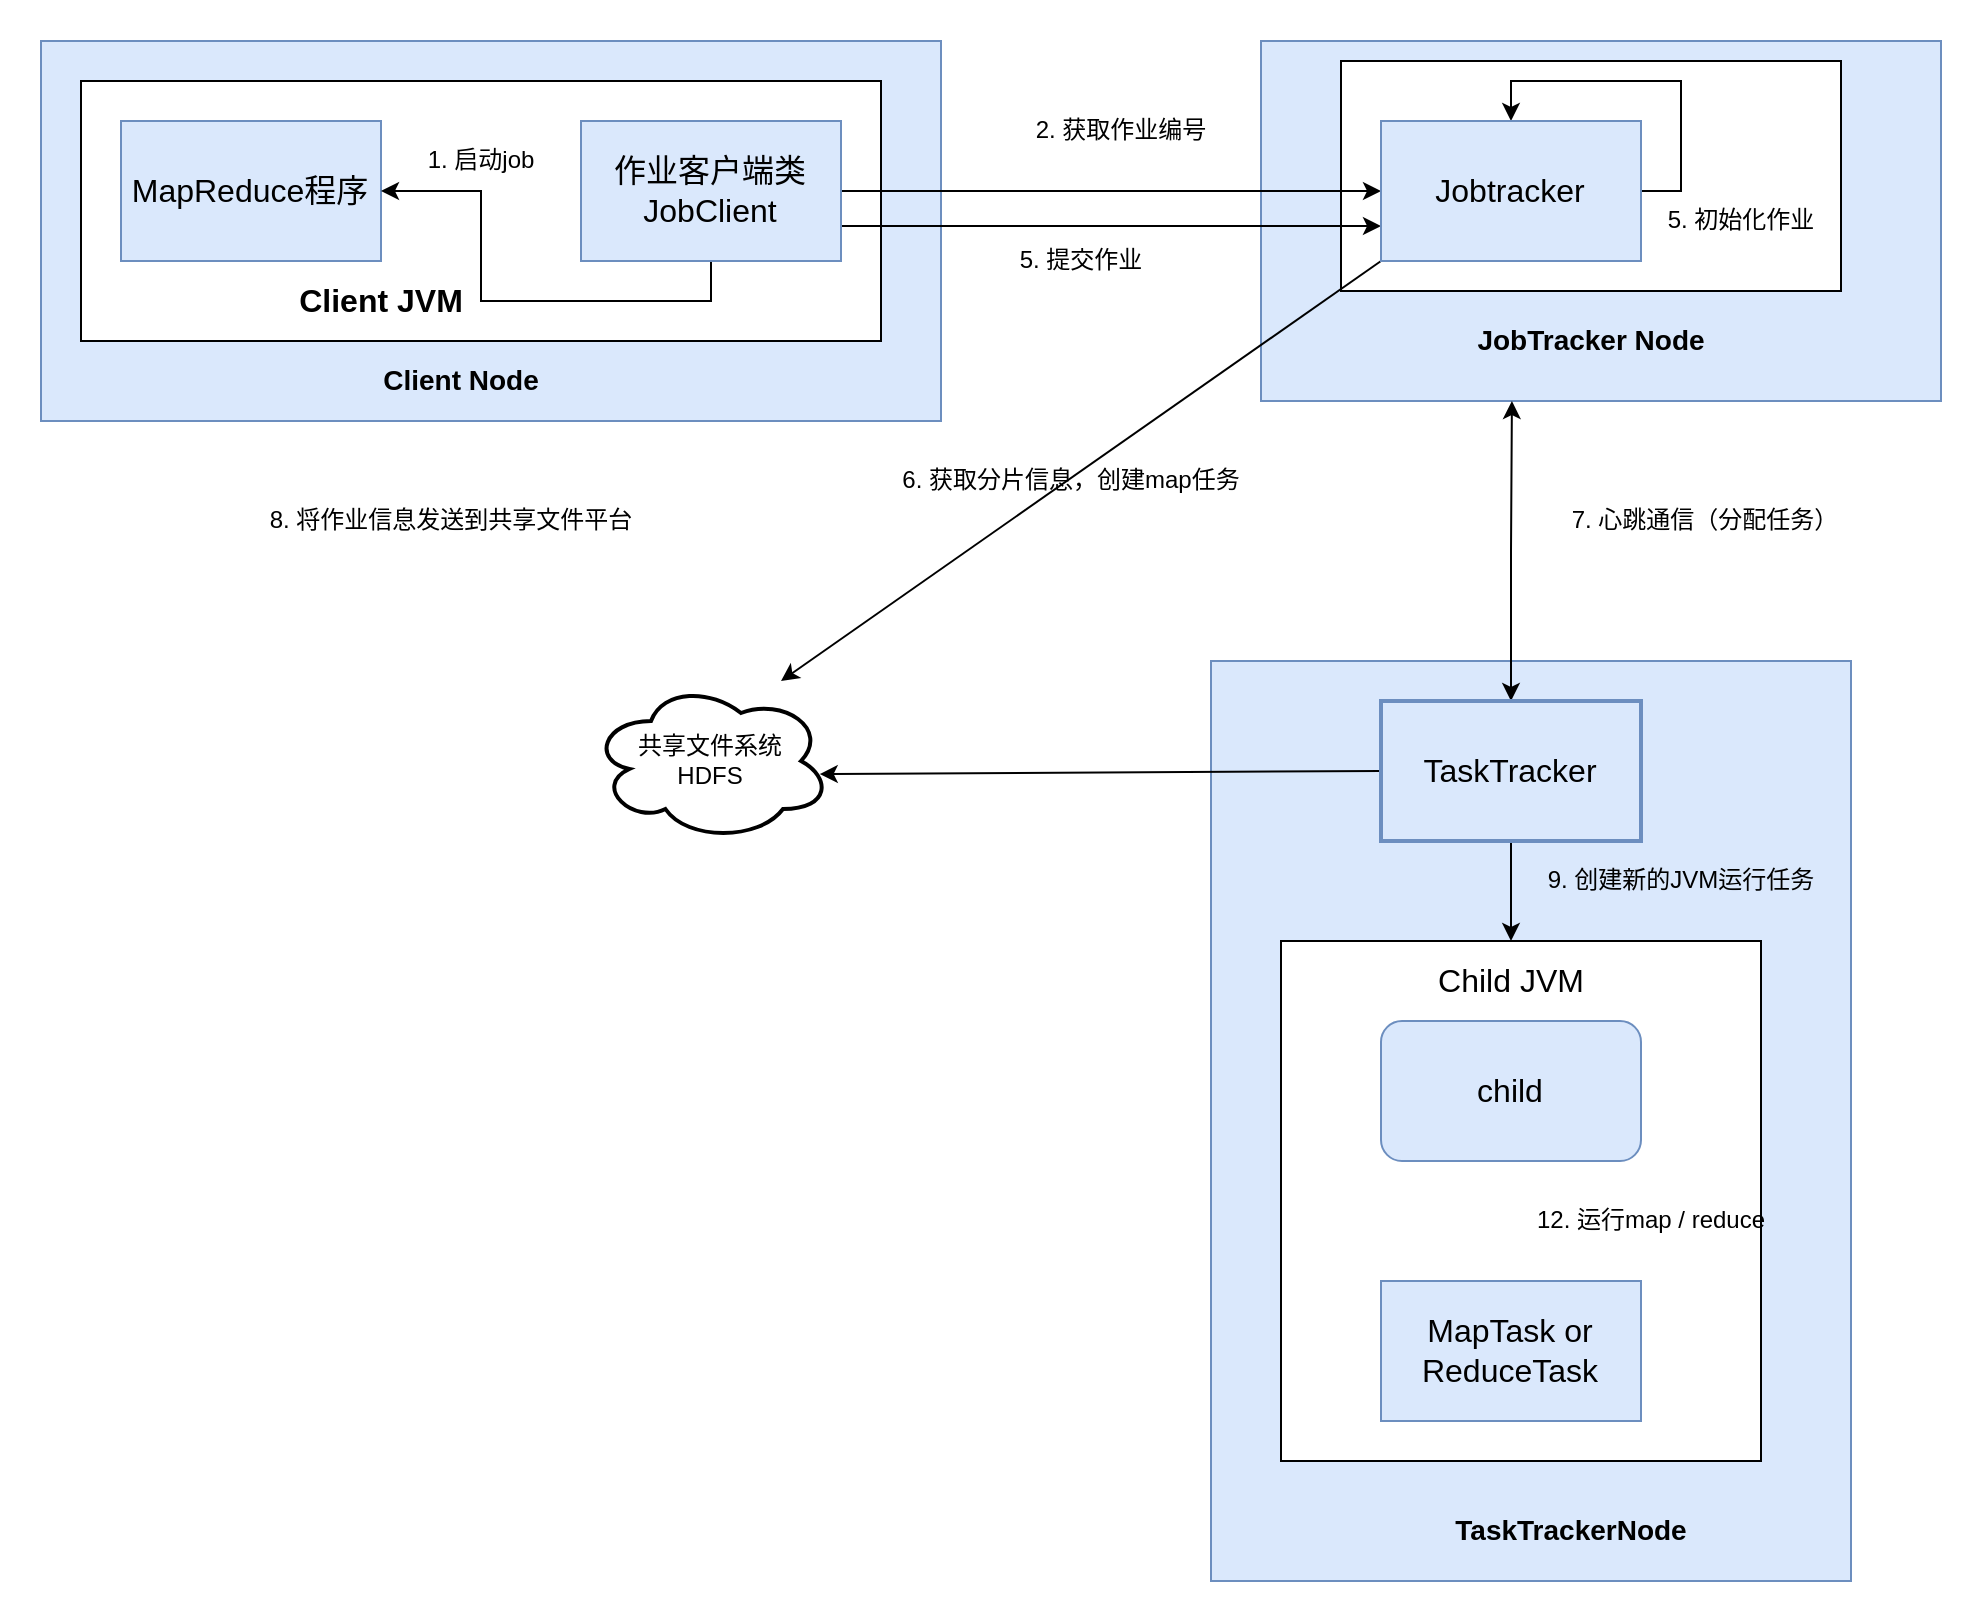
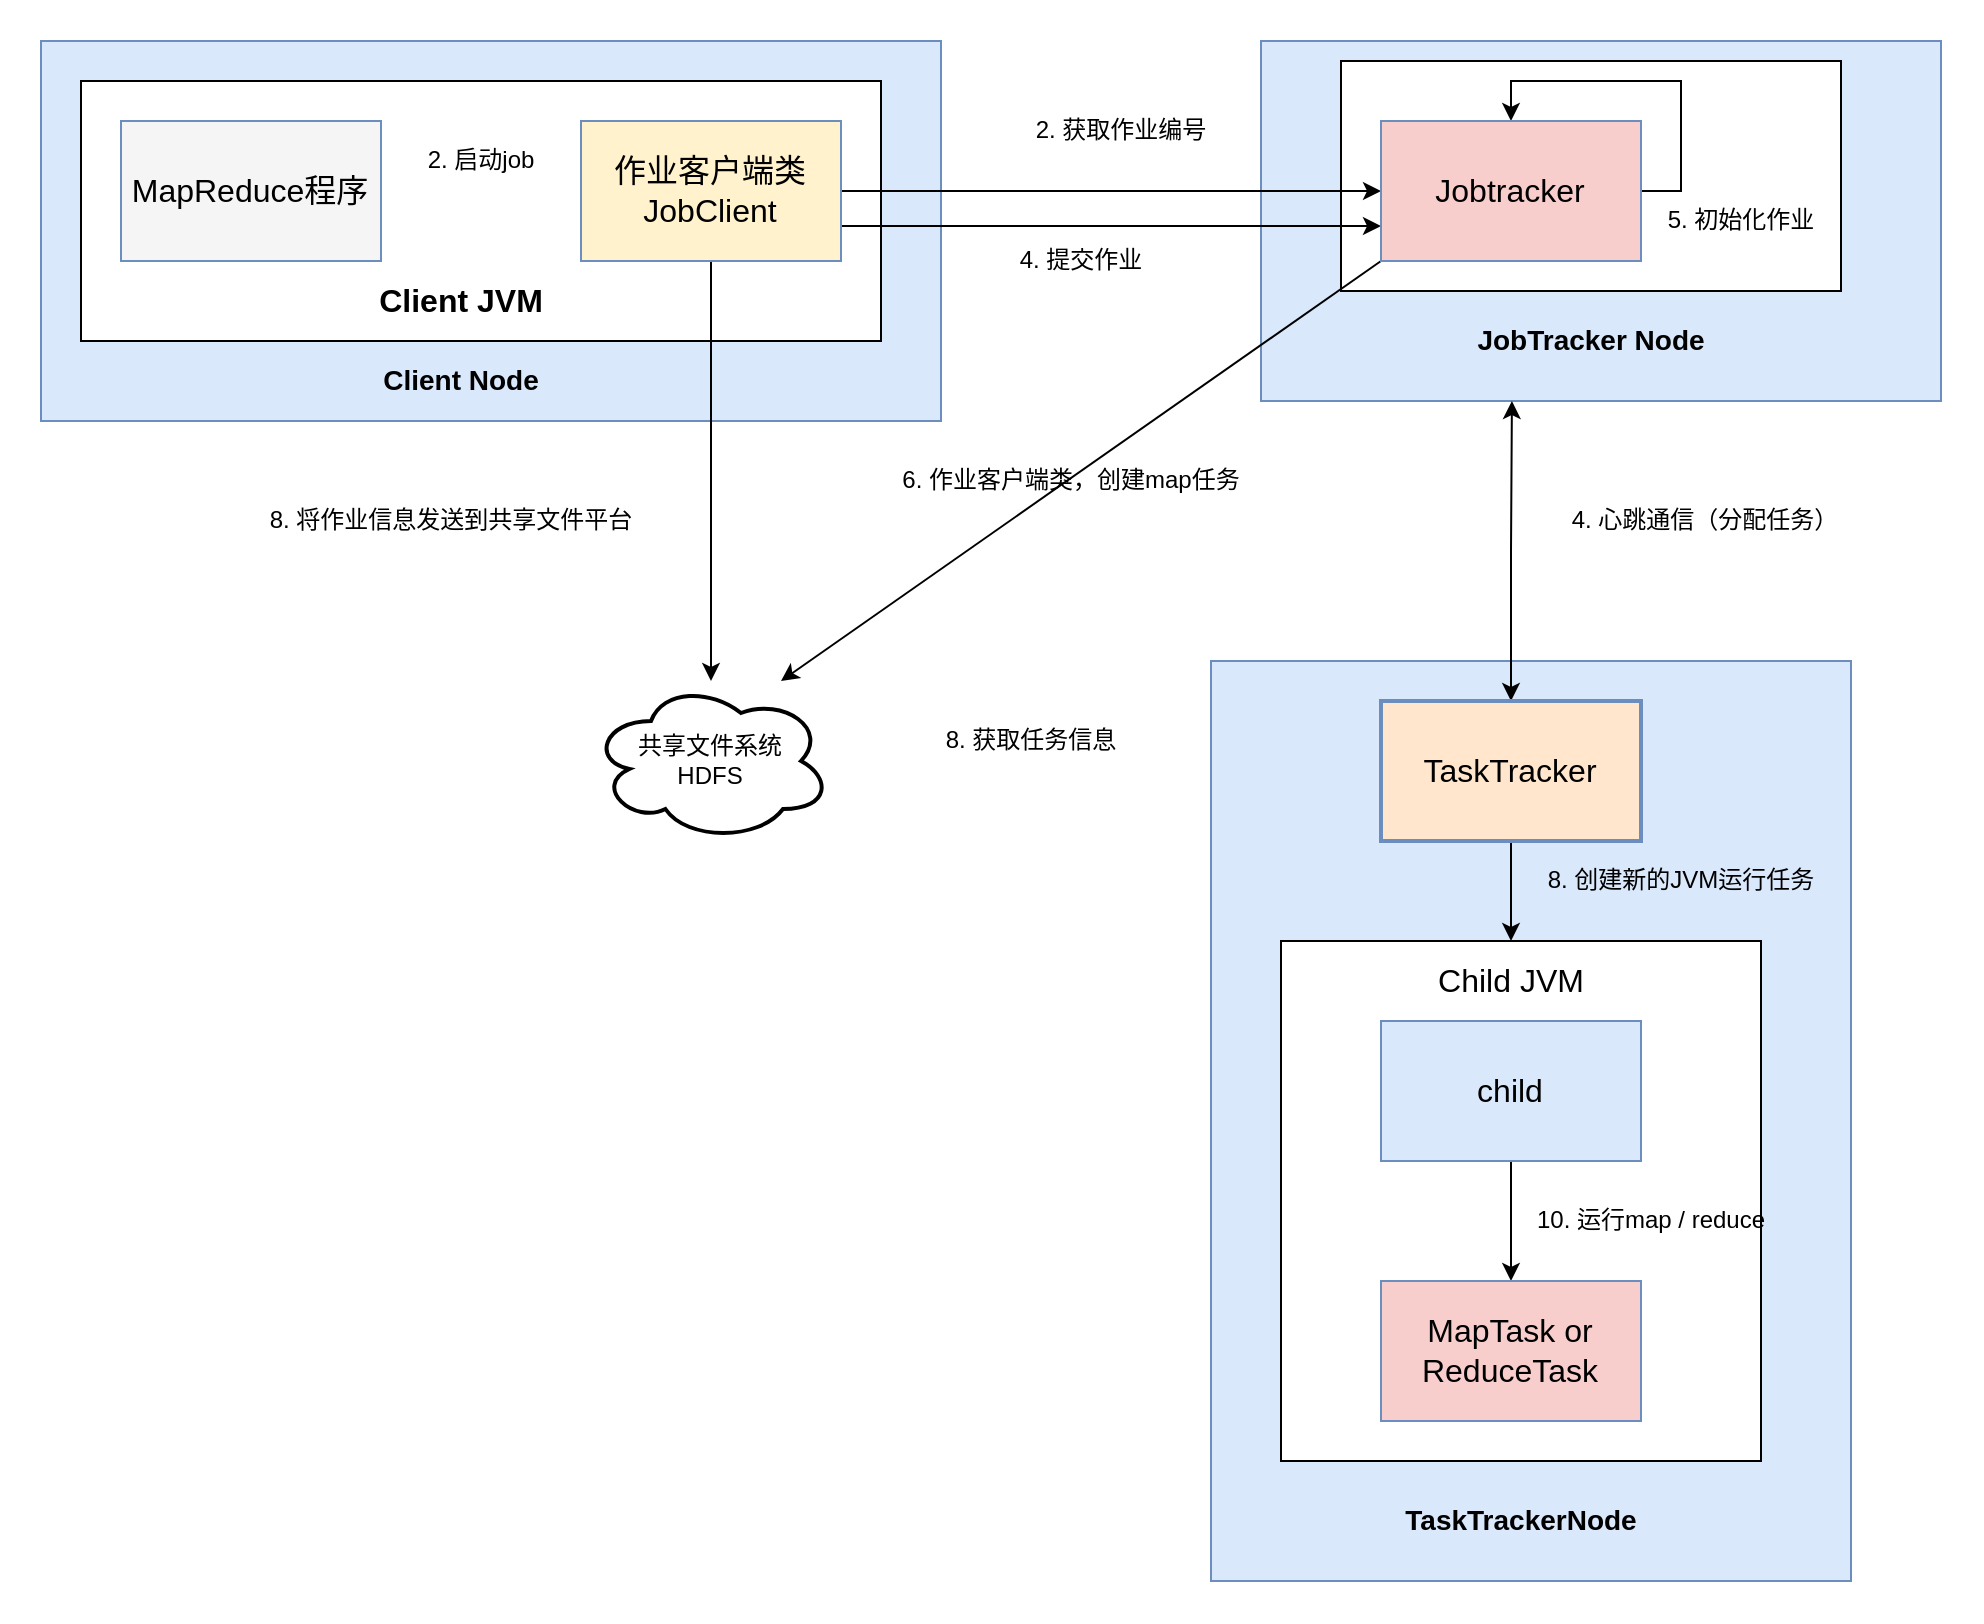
node "1. 启动job": label "1. 启动job" -> "2. 启动job"
node "MapReduce程序": fillcolor #dae8fc -> #f5f5f5
node "作业客户端类 JobClient": fillcolor #dae8fc -> #fff2cc
node "Jobtracker": fillcolor #dae8fc -> #f8cecc
node "5. 提交作业": label "5. 提交作业" -> "4. 提交作业"
node "Client JVM": moved (381, 301) -> (461, 301)
edge "作业客户端类 JobClient" -> "MapReduce程序": now "作业客户端类 JobClient" -> "共享文件系统 HDFS"
node "6. 获取分片信息，创建map任务": label "6. 获取分片信息，创建map任务" -> "6. 作业客户端类，创建map任务"
node "7. 心跳通信（分配任务）": label "7. 心跳通信（分配任务）" -> "4. 心跳通信（分配任务）"
node "8. 获取任务信息": added
node "TaskTracker": fillcolor #dae8fc -> #ffe6cc
edge "TaskTracker" -> "共享文件系统 HDFS": removed
node "9. 创建新的JVM运行任务": label "9. 创建新的JVM运行任务" -> "8. 创建新的JVM运行任务"
node "child": shape rounded rectangle -> rectangle
edge "child" -> "MapTask or ReduceTask": added
node "12. 运行map / reduce": label "12. 运行map / reduce" -> "10. 运行map / reduce"
node "MapTask or ReduceTask": fillcolor #dae8fc -> #f8cecc
node "TaskTrackerNode": moved (1571, 1531) -> (1521, 1521)
